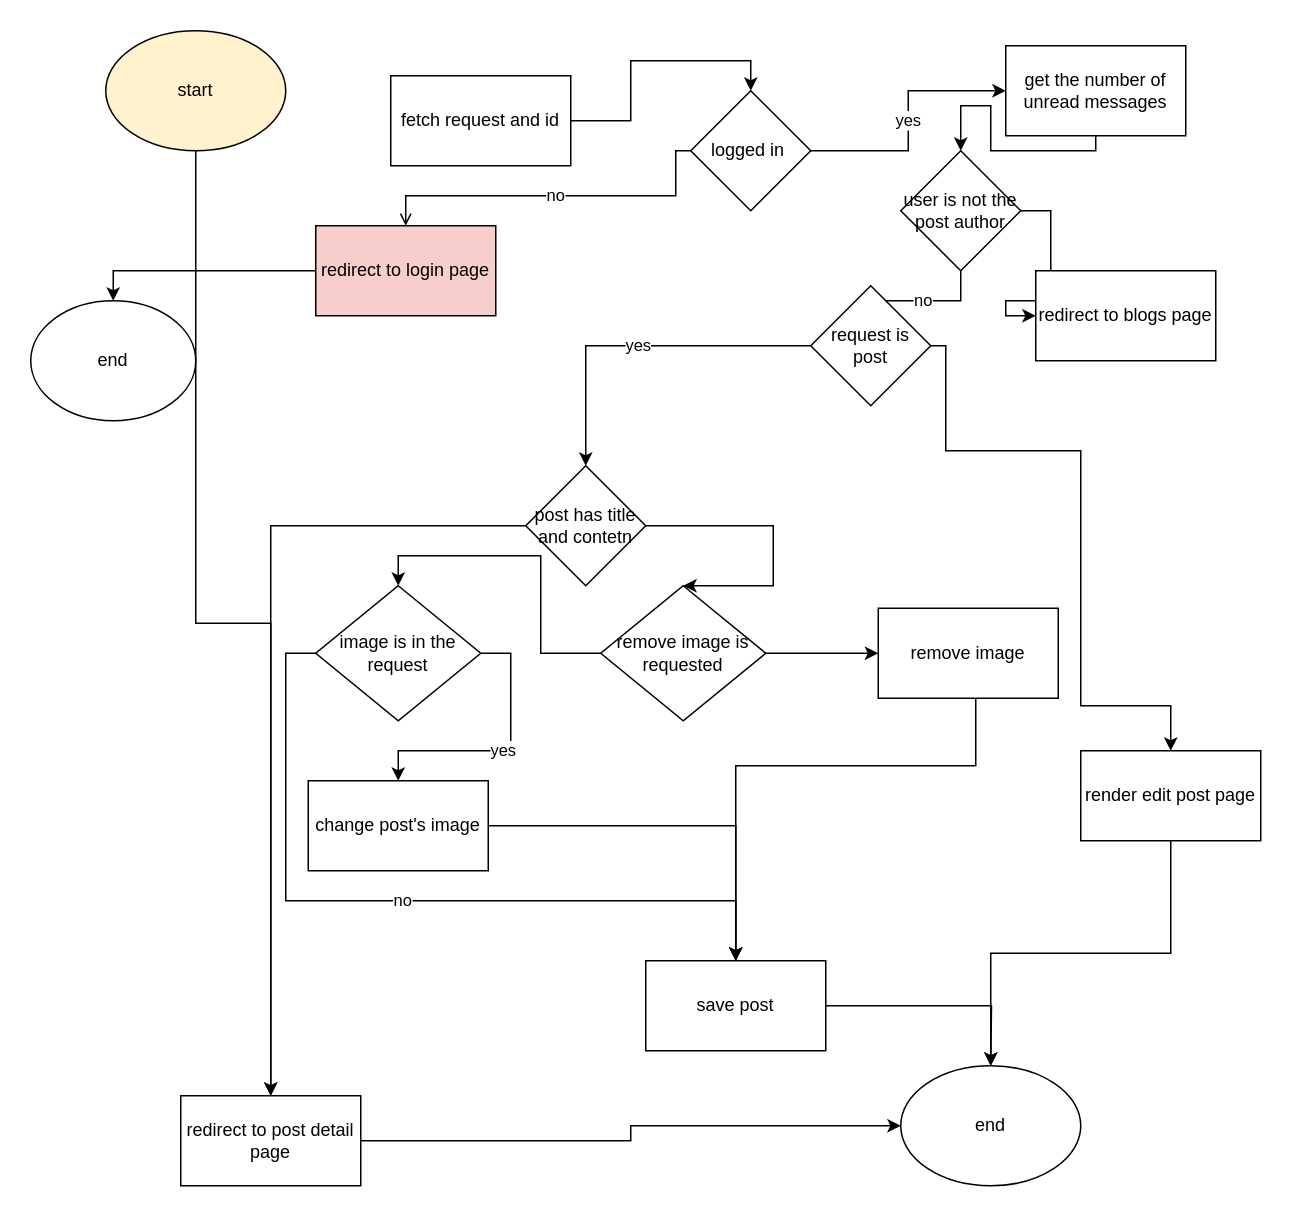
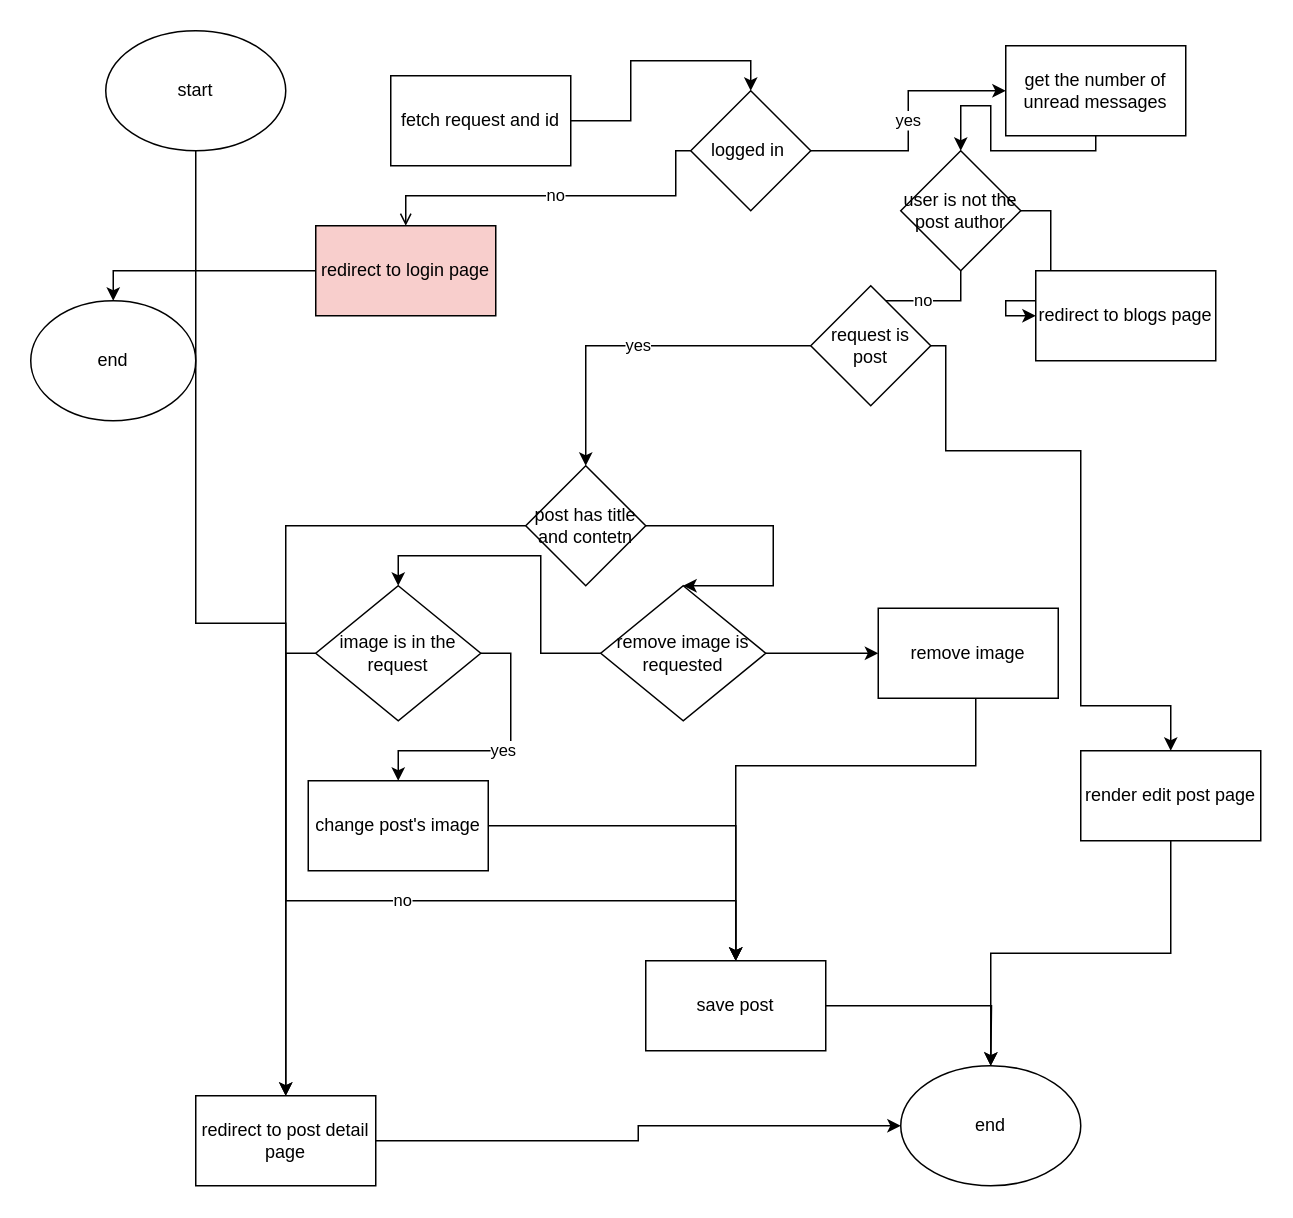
node "start": fillcolor #fff2cc -> #ffffff
node "redirect to post detail page": moved (271, 1141) -> (286, 1141)
